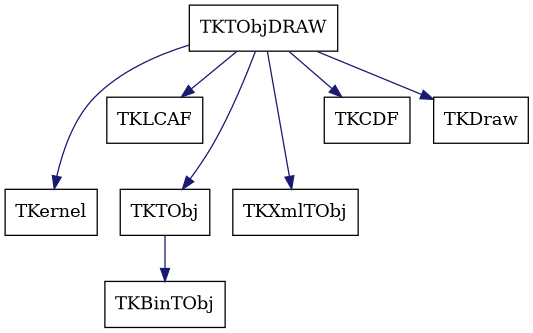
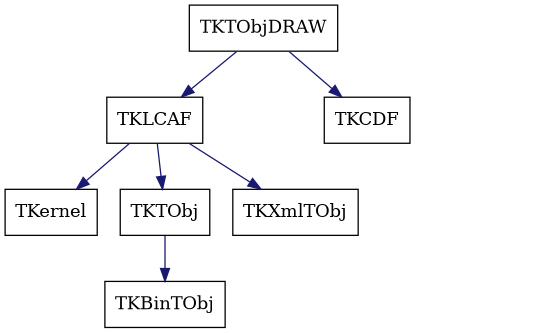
edge "TKTObjDRAW" -> "TKernel": now "TKLCAF" -> "TKernel"
edge "TKTObjDRAW" -> "TKXmlTObj": now "TKLCAF" -> "TKXmlTObj"
edge "TKTObjDRAW" -> "TKTObj": now "TKLCAF" -> "TKTObj"
node "TKDraw": removed
